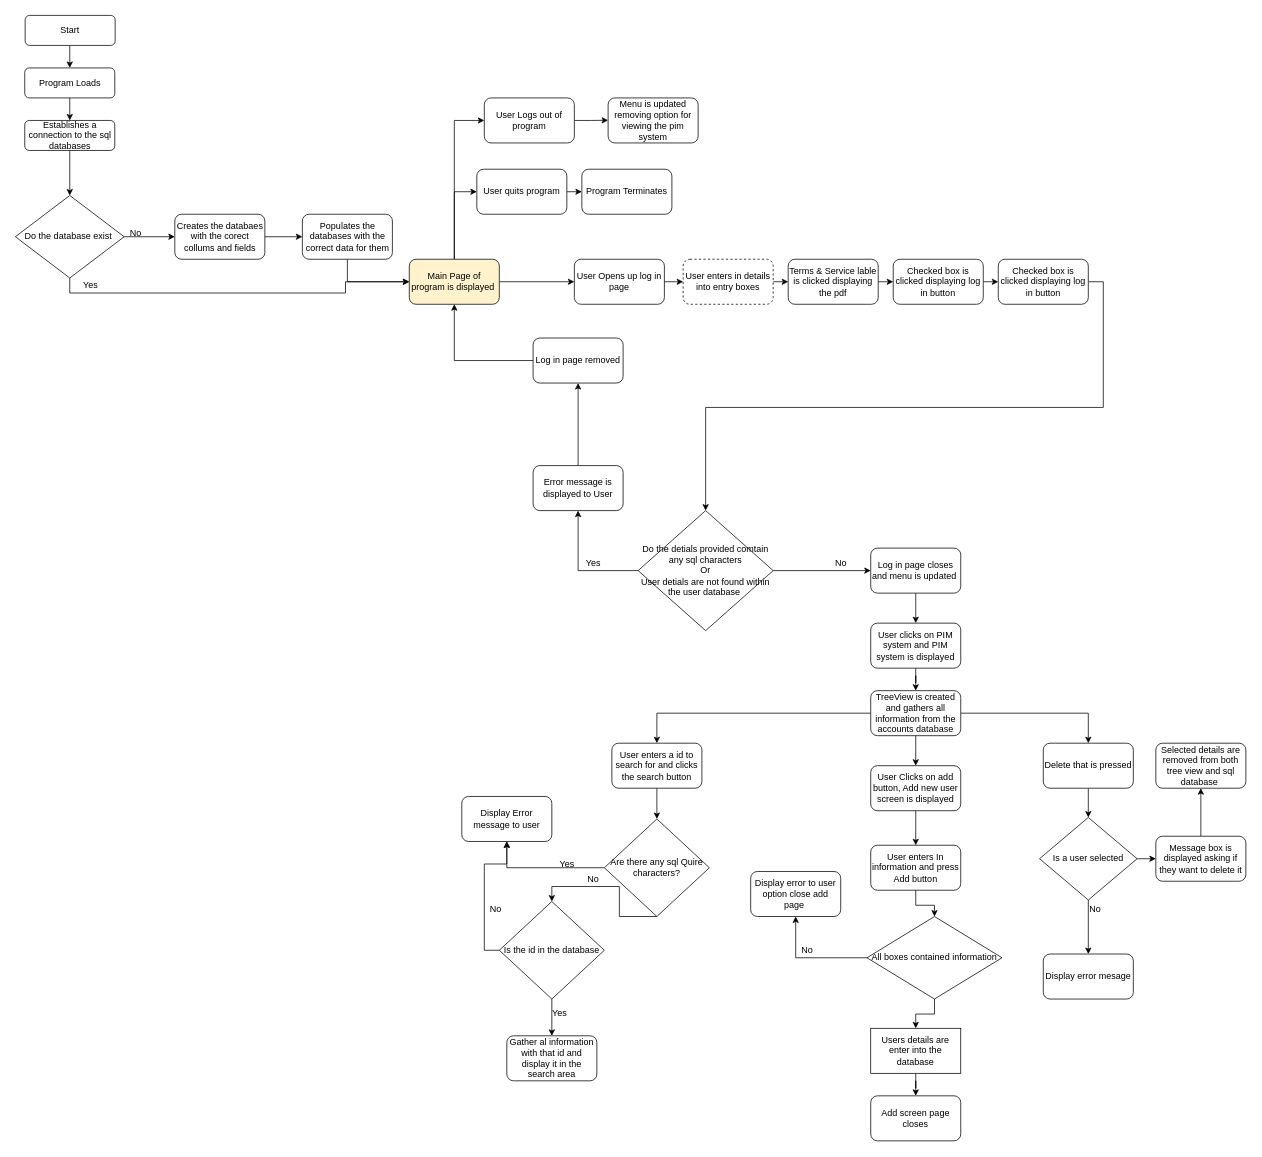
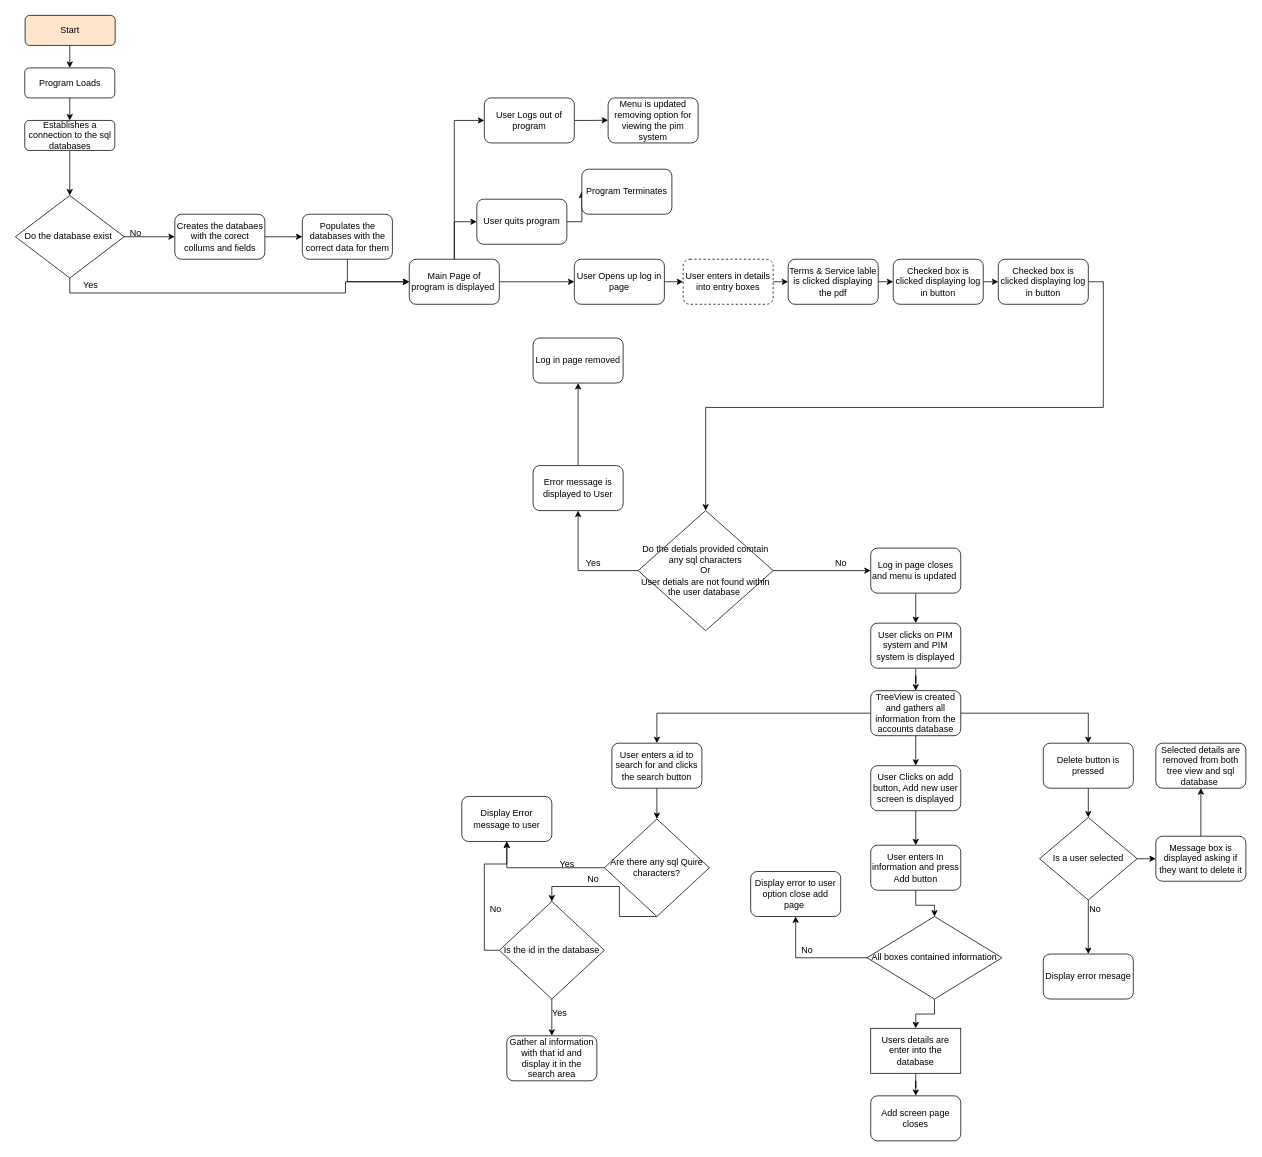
node "Start": fillcolor #ffffff -> #ffe6cc
node "User quits program": moved (522, 192) -> (522, 222)
node "Main Page of program is displayed": fillcolor #fff2cc -> #ffffff
edge "Log in page removed" -> "Main Page of program is displayed": removed
node "Delete that is pressed": label "Delete that is pressed" -> "Delete button is pressed"
